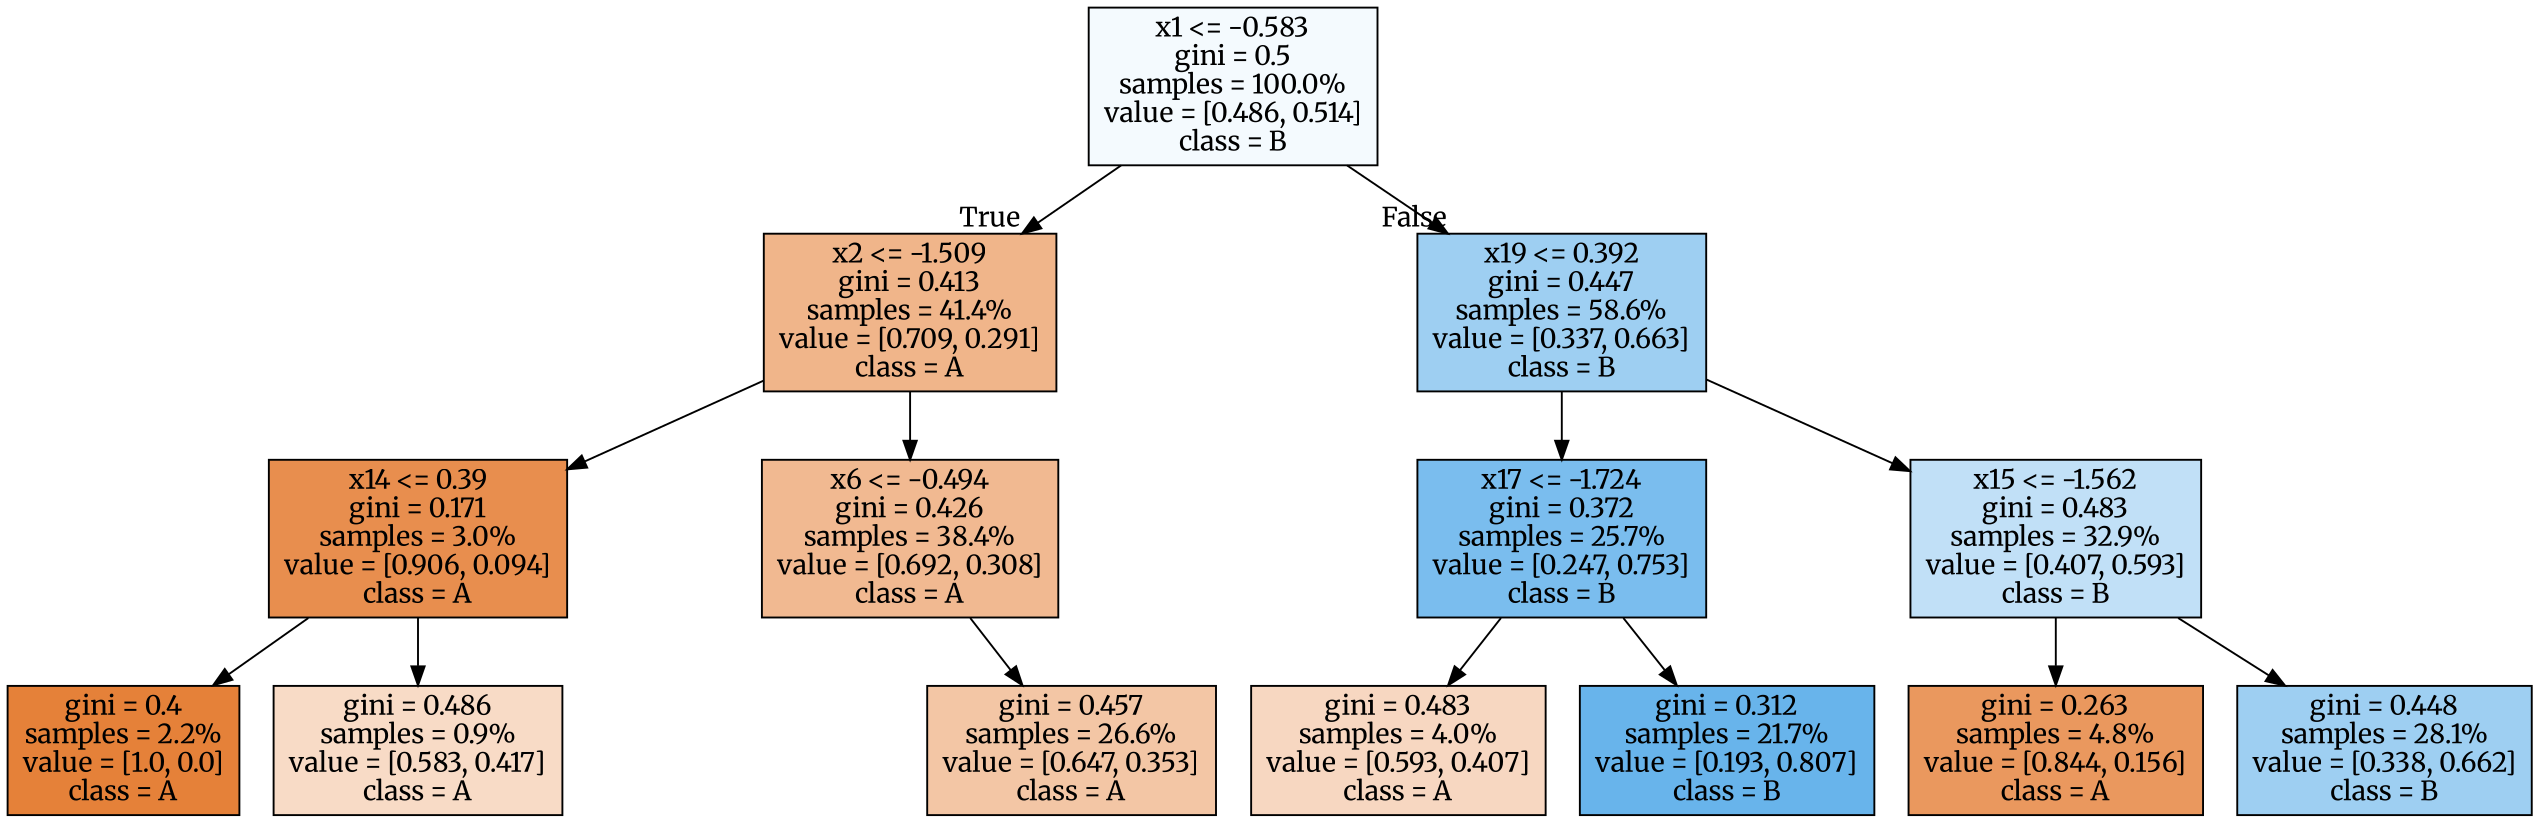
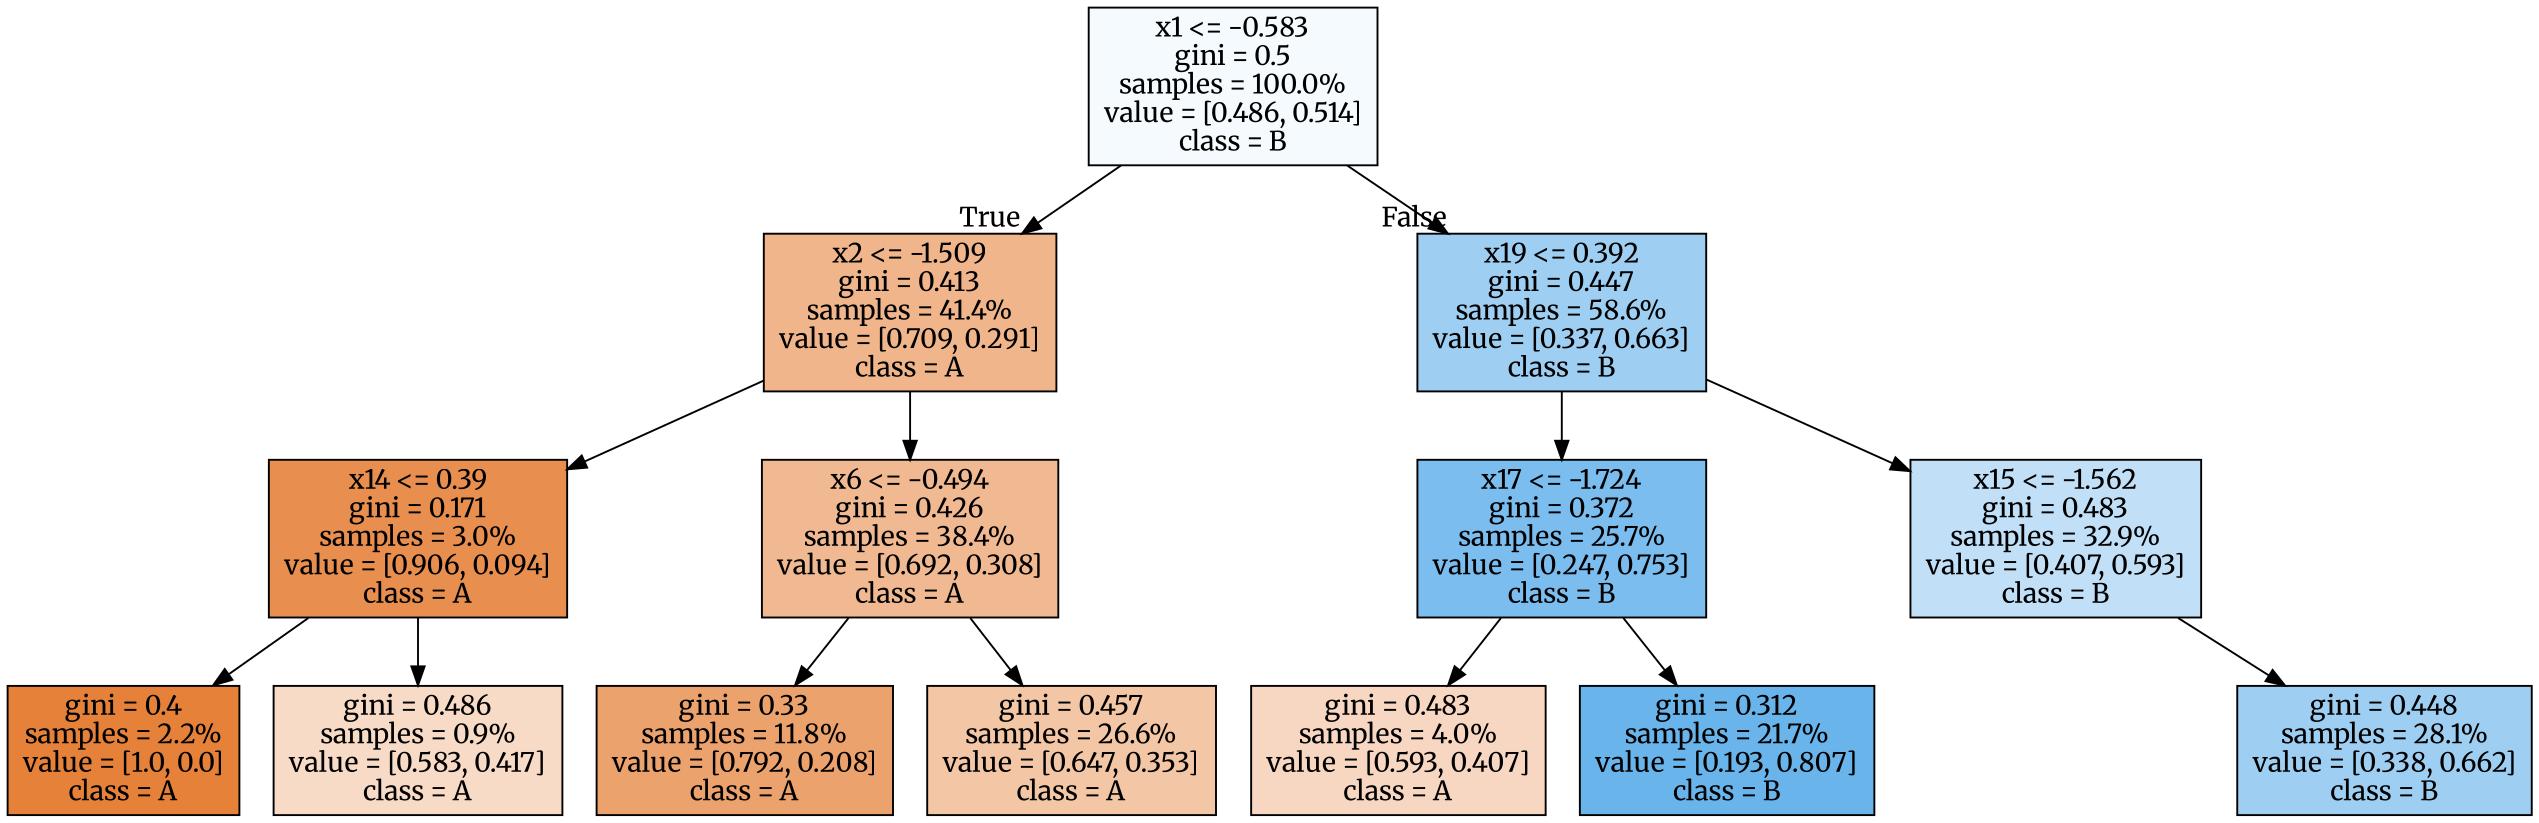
node "gini = 0.33 samples = 11.8% value = [0.792, 0.208] class = A": added
node "gini = 0.263 samples = 4.8% value = [0.844, 0.156] class = A": removed
